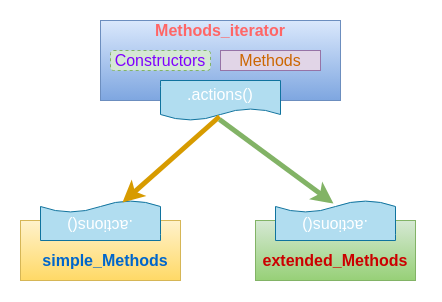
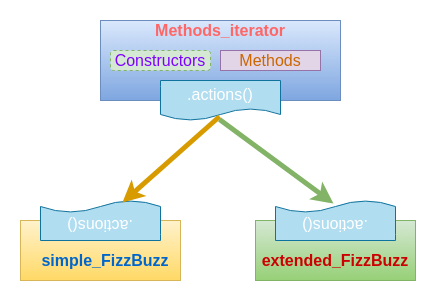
node "simple_Methods": label "simple_Methods" -> "simple_FizzBuzz"
node "extended_Methods": label "extended_Methods" -> "extended_FizzBuzz"
